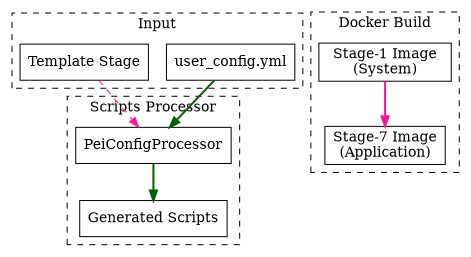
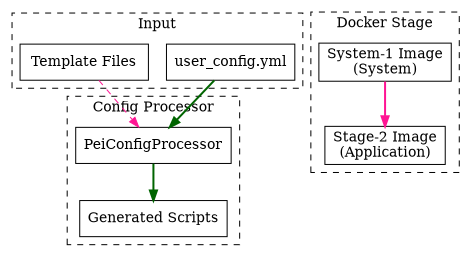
cluster "Docker Build": label "Docker Build" -> "Docker Stage"
node "Template Stage": label "Template Stage" -> "Template Files"
node "Stage-1 Image (System)": label "Stage-1 Image (System)" -> "System-1 Image (System)"
cluster "Scripts Processor": label "Scripts Processor" -> "Config Processor"
node "Stage-7 Image (Application)": label "Stage-7 Image (Application)" -> "Stage-2 Image (Application)"
